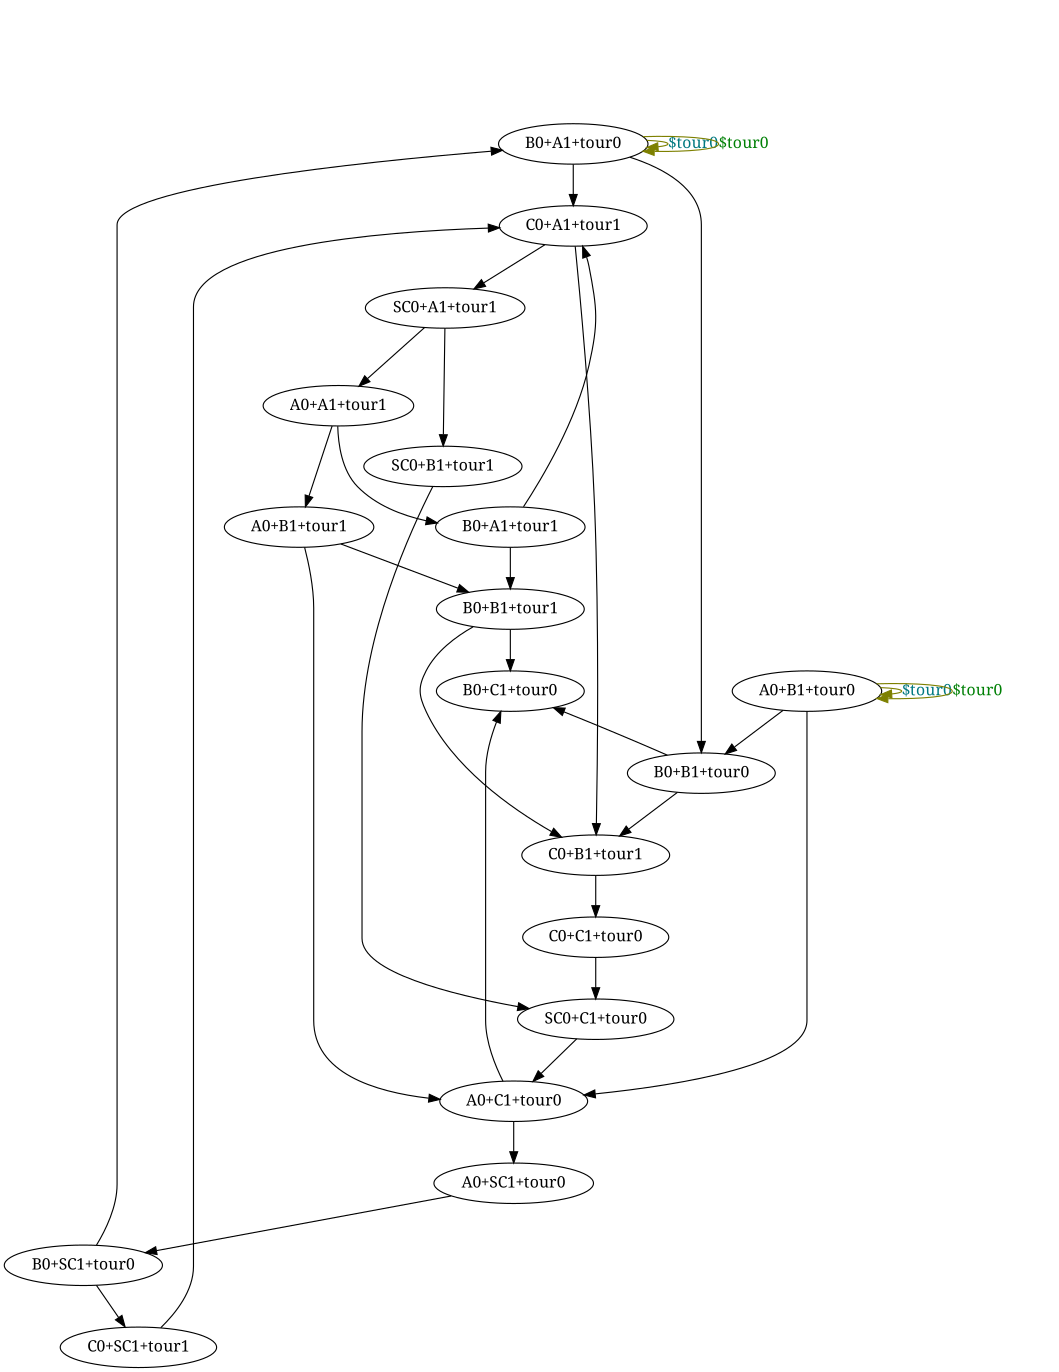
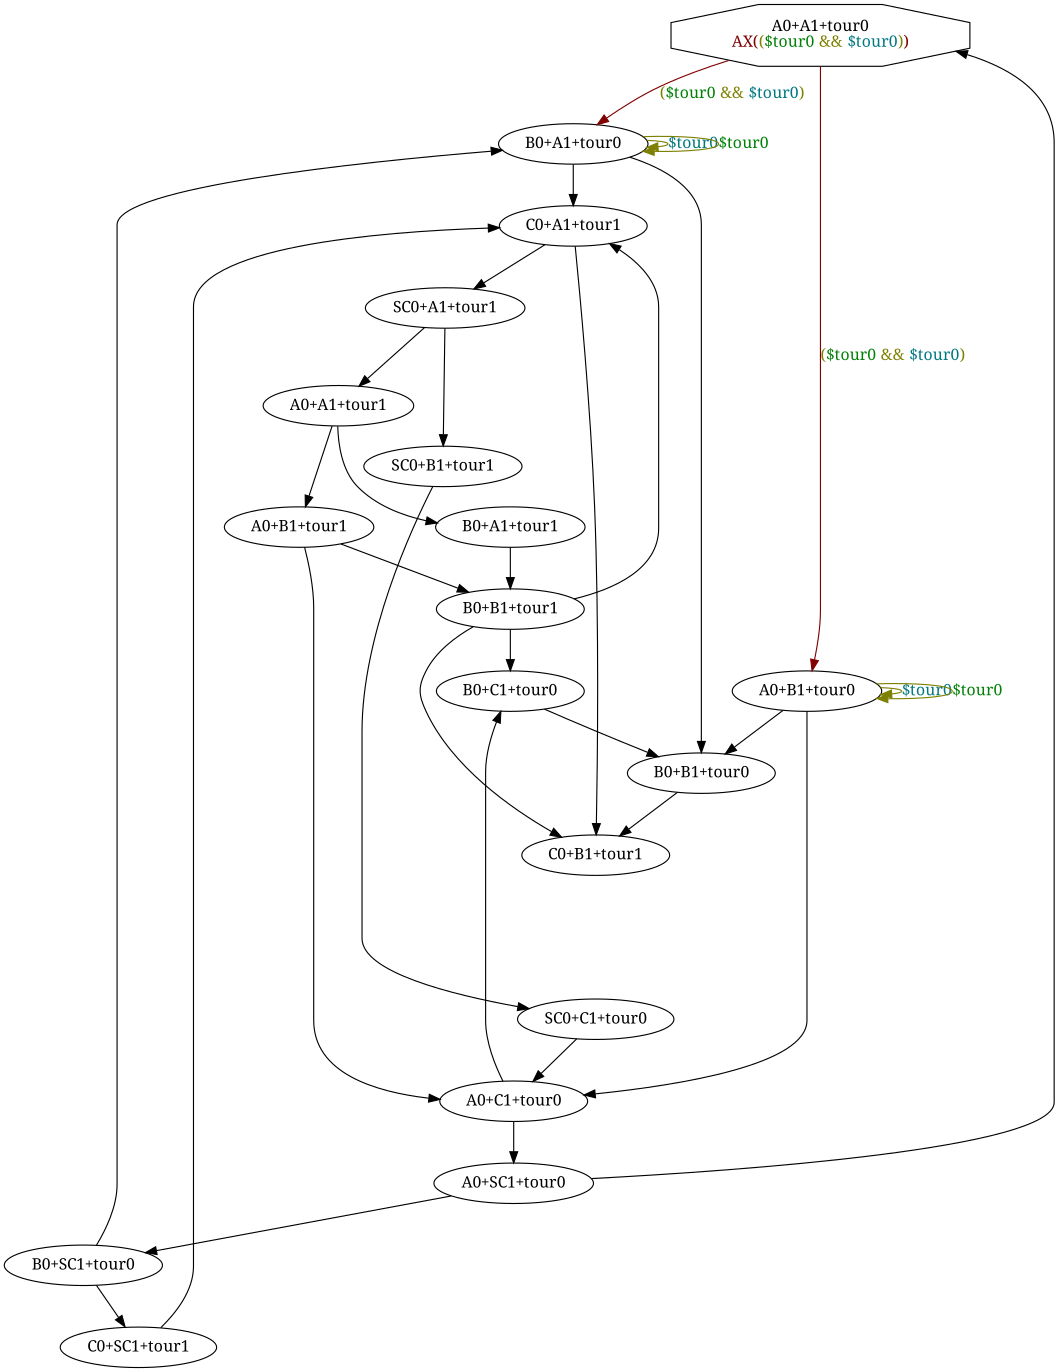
node "A0+A1+tour0": added
edge "B0+A1+tour1" -> "C0+A1+tour1": now "B0+B1+tour1" -> "C0+A1+tour1"
edge "B0+B1+tour0" -> "B0+C1+tour0": reversed
node "C0+C1+tour0": removed
